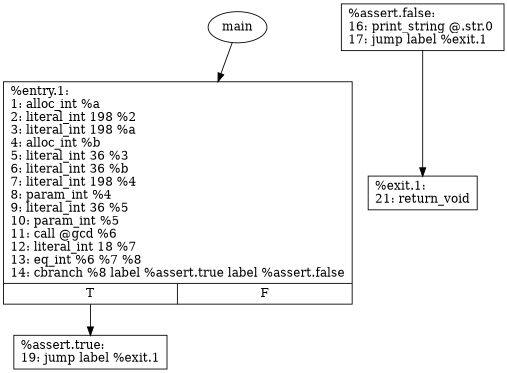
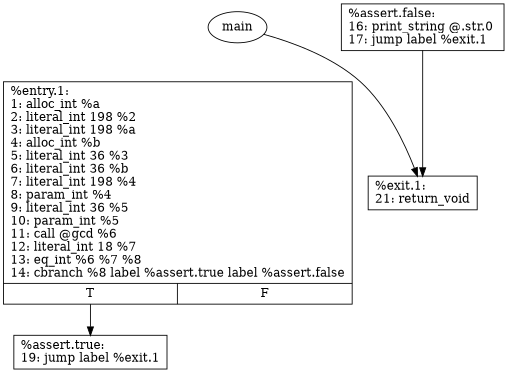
edge "main" -> "%entry.1:": now "main" -> "%exit.1:"
